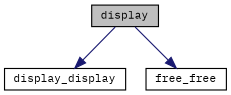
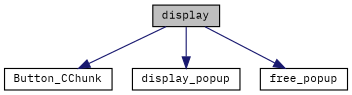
node "Button_CChunk": added
node "display_display": label "display_display" -> "display_popup"
node "free_free": label "free_free" -> "free_popup"
